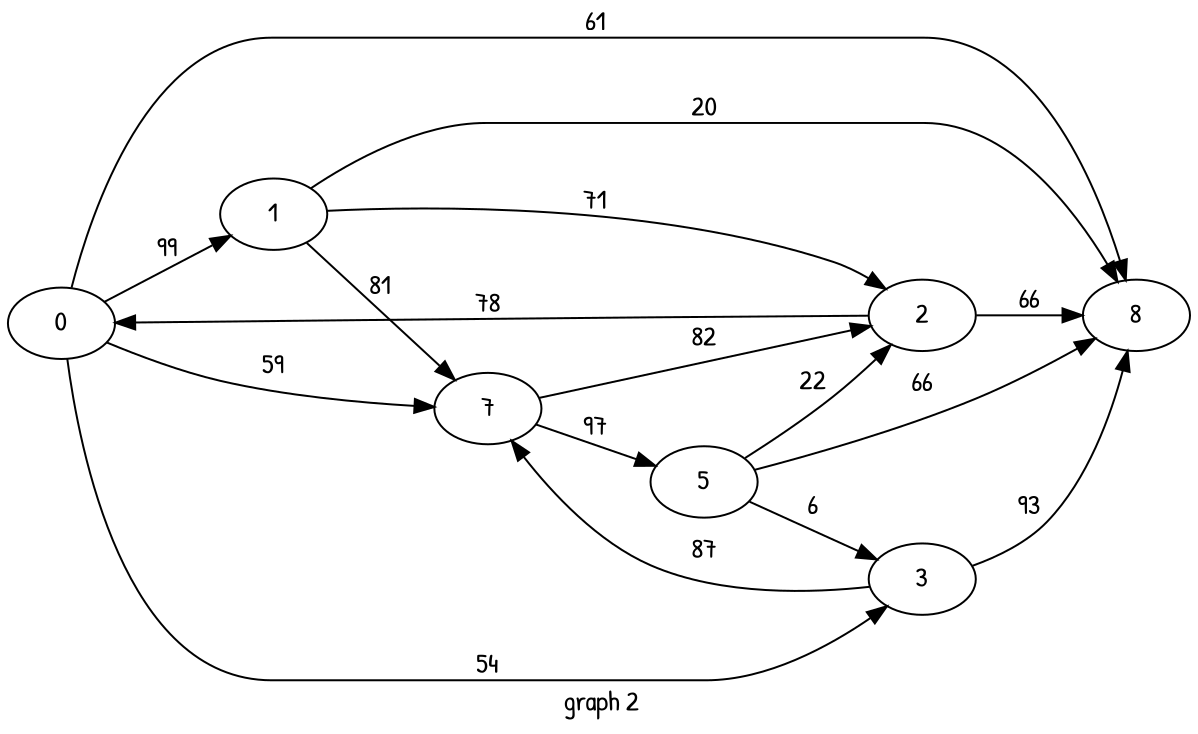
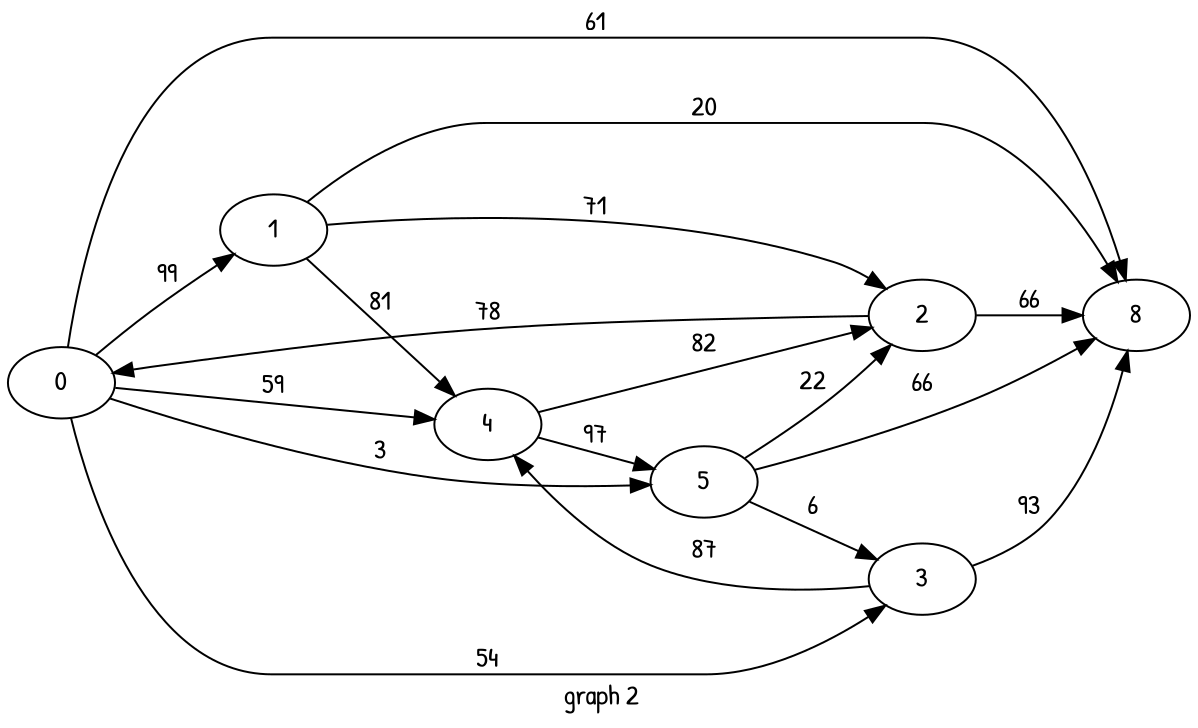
node "7": label "7" -> "4"
edge "0" -> "5": added, label "3"
